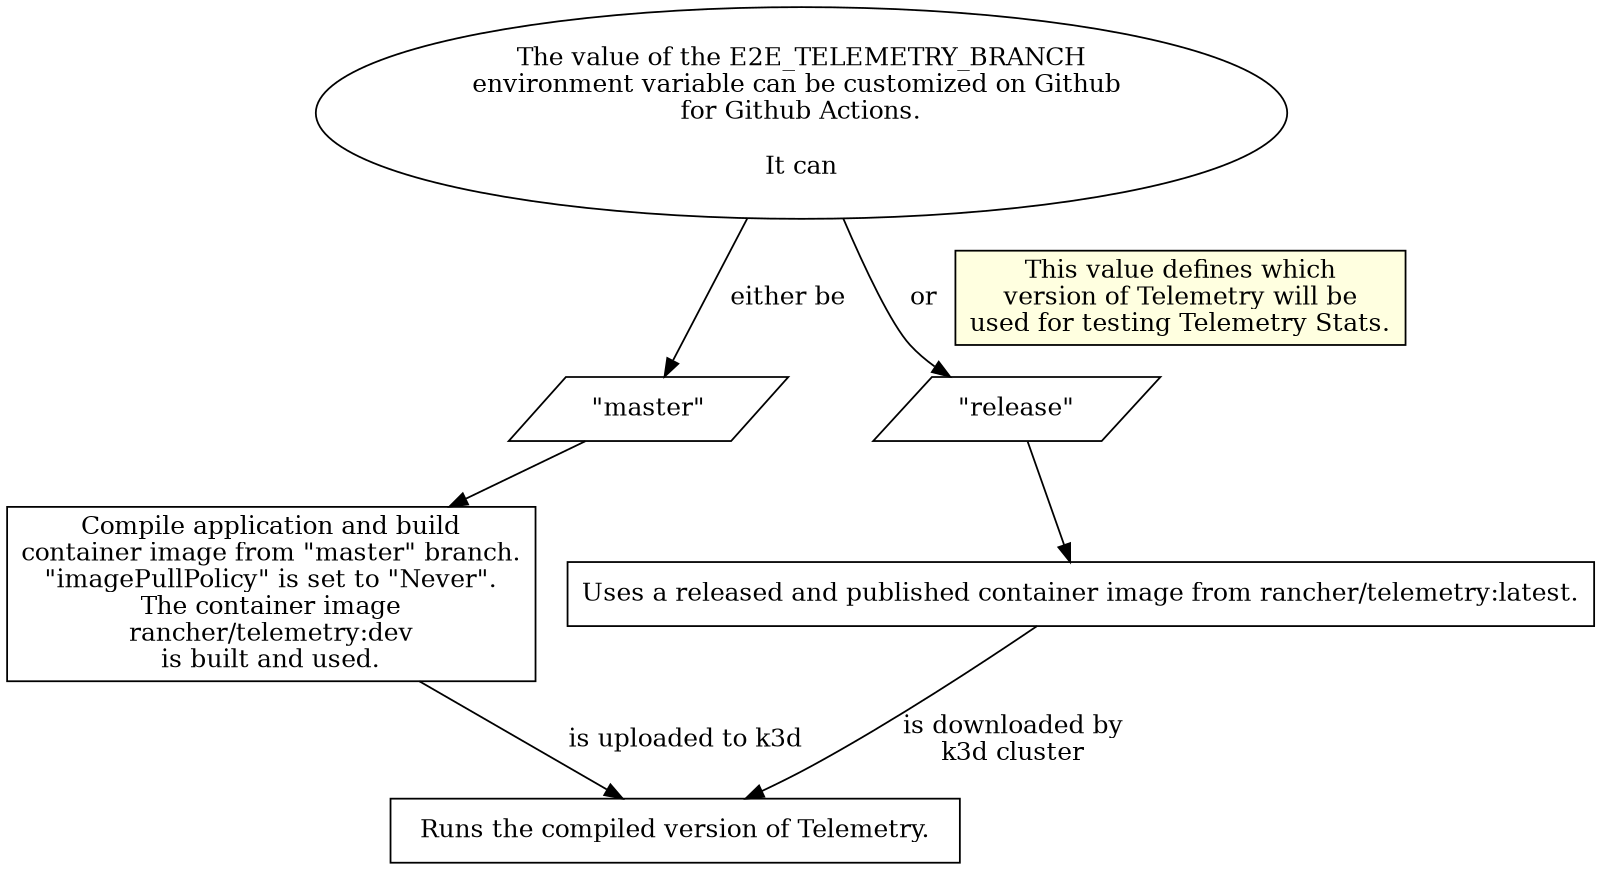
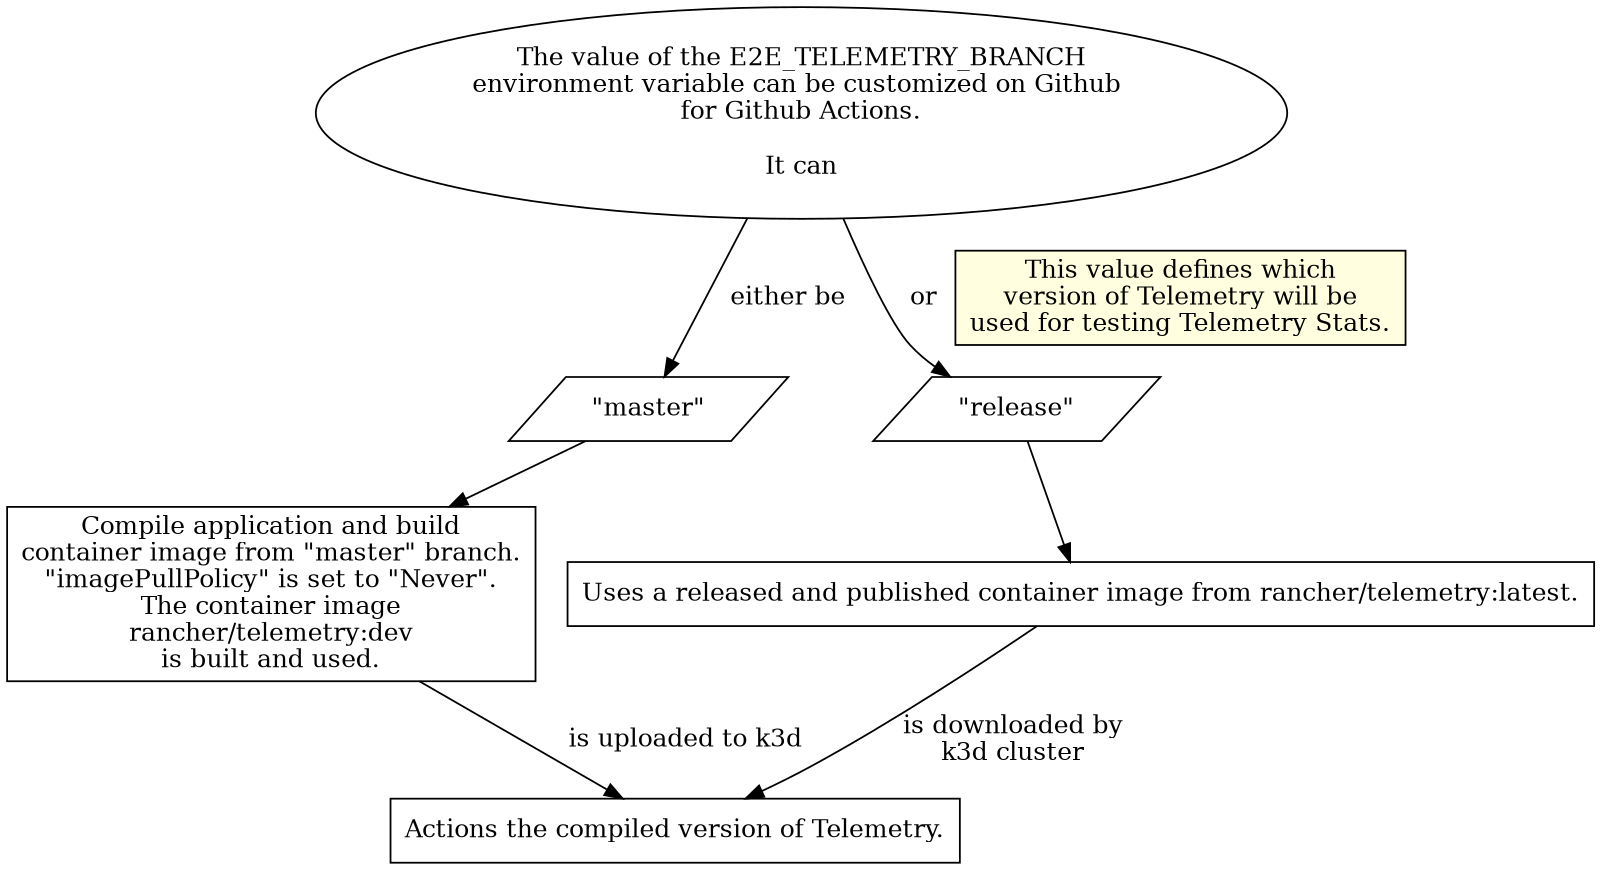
node "Runs the compiled version of Telemetry.": label "Runs the compiled version of Telemetry." -> "Actions the compiled version of Telemetry."
